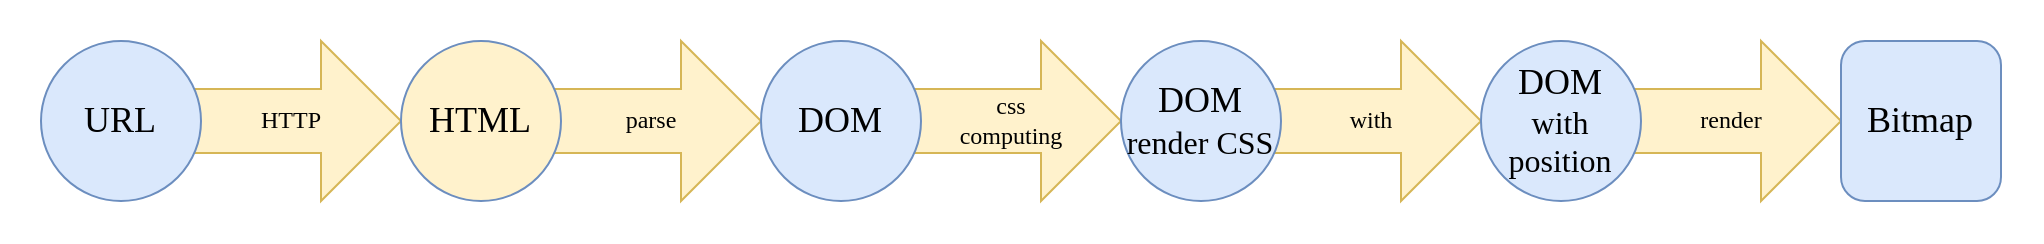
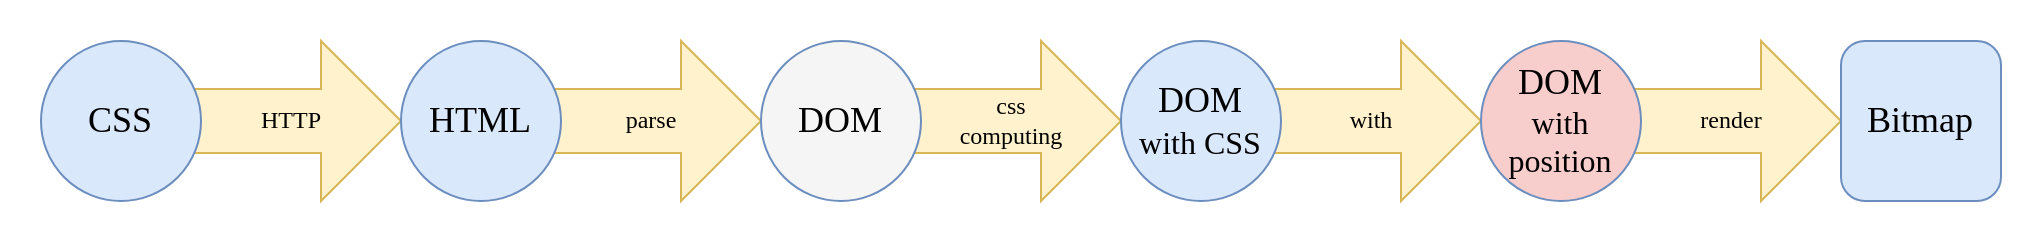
node "URL": label "URL" -> "CSS"
node "HTML": fillcolor #fff2cc -> #dae8fc
node "DOM": fillcolor #dae8fc -> #f5f5f5
node "DOM render CSS": label "DOM render CSS" -> "DOM with CSS"
node "DOM with position": fillcolor #dae8fc -> #f8cecc
